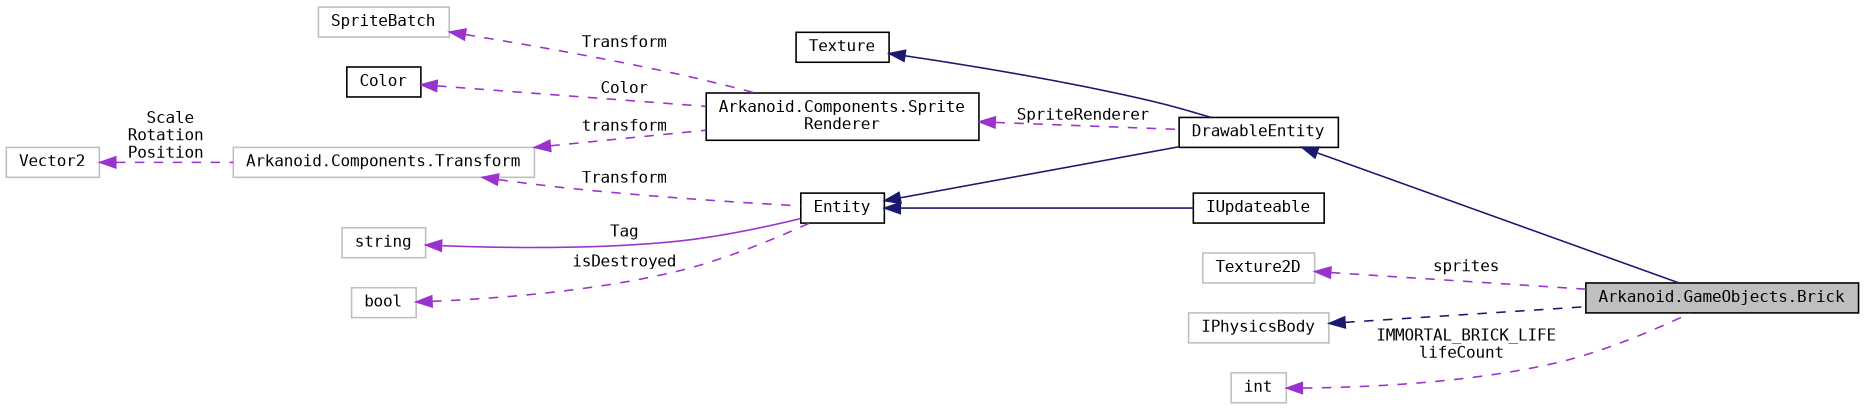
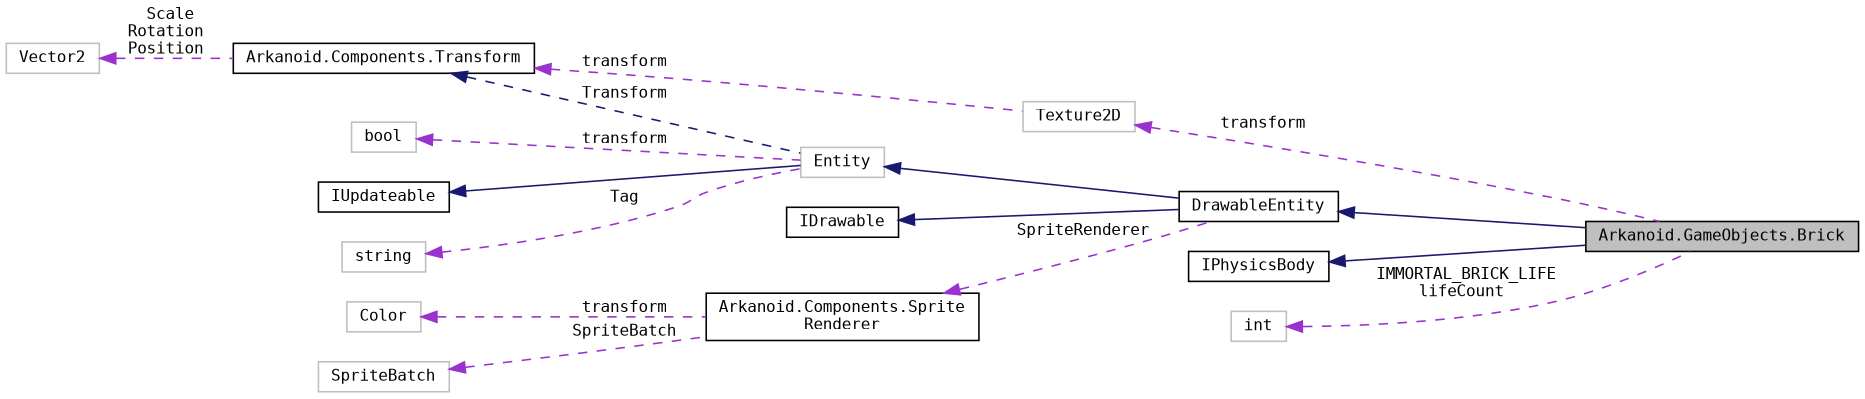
edge "Arkanoid.Components.Sprite Renderer" -> "SpriteBatch": label " Transform" -> " SpriteBatch"
node "Texture": label "Texture" -> "IDrawable"
node "Color": color black -> grey75
edge "Arkanoid.Components.Sprite Renderer" -> "Color": label " Color" -> " transform"
edge "Arkanoid.Components.Sprite Renderer" -> "Arkanoid.Components.Transform": now "Texture2D" -> "Arkanoid.Components.Transform"
node "Arkanoid.Components.Transform": color grey75 -> black
edge "Entity" -> "Arkanoid.Components.Transform": color darkorchid3 -> midnightblue
node "Entity": color black -> grey75
edge "IUpdateable" -> "Entity": reversed
edge "Entity" -> "string": style solid -> dashed
edge "Entity" -> "bool": label " isDestroyed" -> " transform"
edge "Arkanoid.GameObjects.Brick" -> "Texture2D": label " sprites" -> " transform"
edge "Arkanoid.GameObjects.Brick" -> "IPhysicsBody": style dashed -> solid
node "IPhysicsBody": color grey75 -> black
